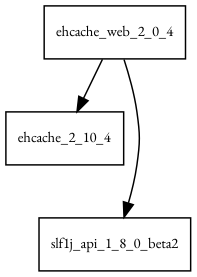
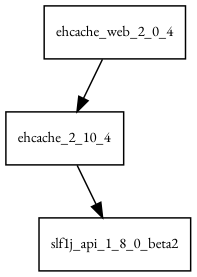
edge "ehcache_web_2_0_4" -> "slf1j_api_1_8_0_beta2": now "ehcache_2_10_4" -> "slf1j_api_1_8_0_beta2"
